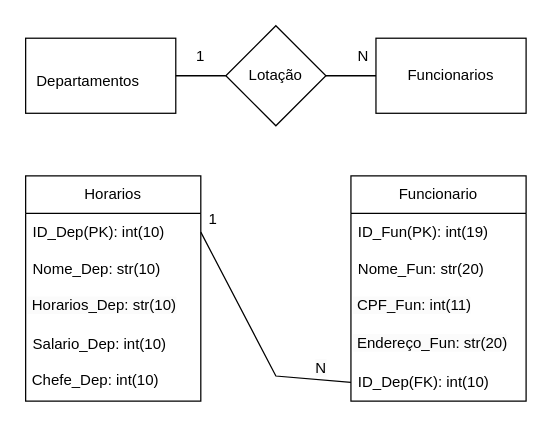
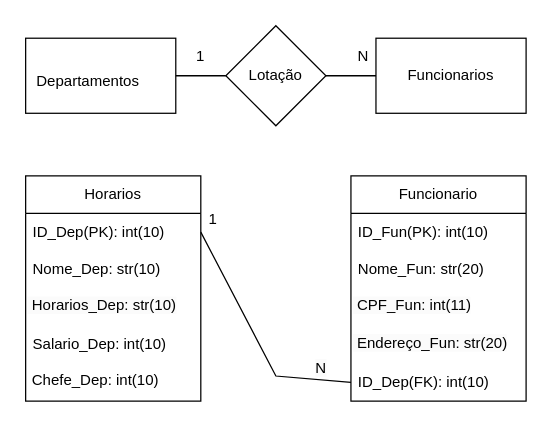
node "ID_Fun(PK): int(19)": label "ID_Fun(PK): int(19)" -> "ID_Fun(PK): int(10)"
